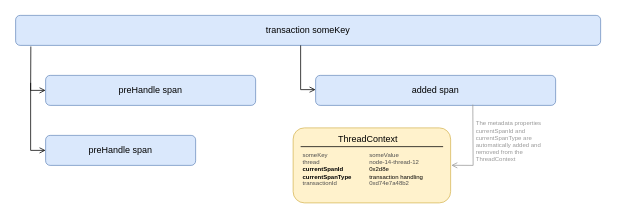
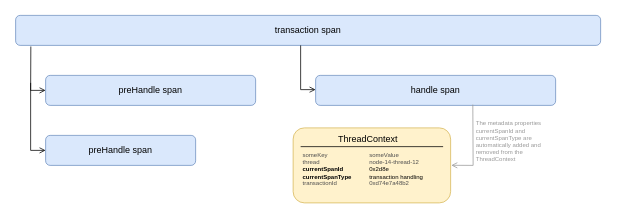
node "transaction someKey": label "transaction someKey" -> "transaction span"
node "added span": label "added span" -> "handle span"
